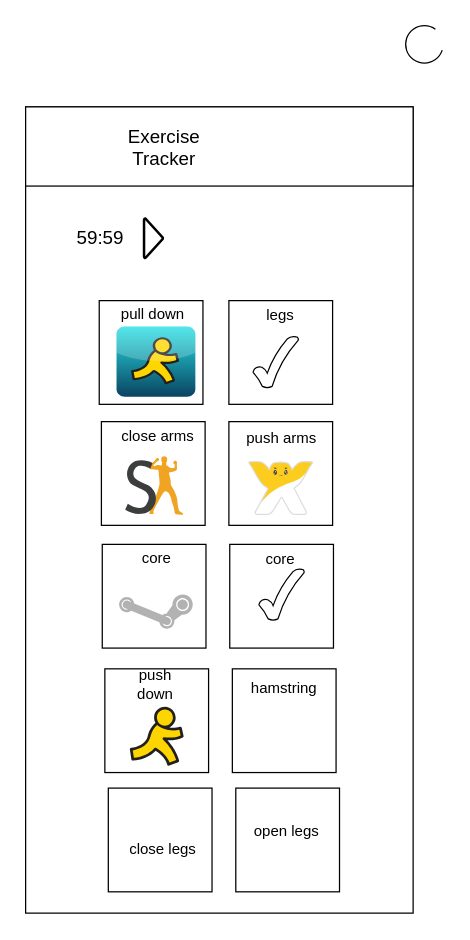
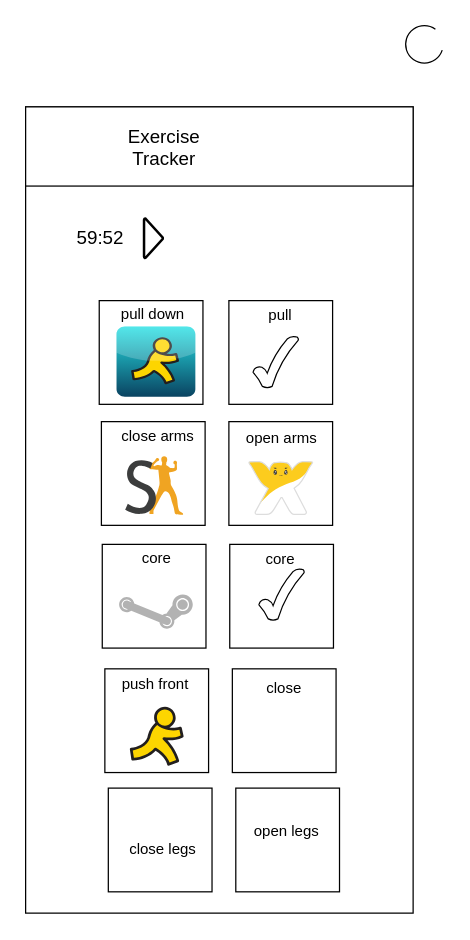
node "59:59": label "59:59" -> "59:52"
node "legs": label "legs" -> "pull"
node "push arms": label "push arms" -> "open arms"
node "push down": label "push down" -> "push front"
node "hamstring": label "hamstring" -> "close"
